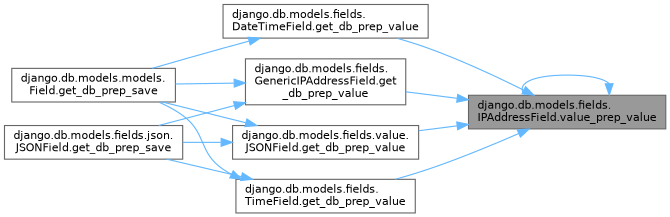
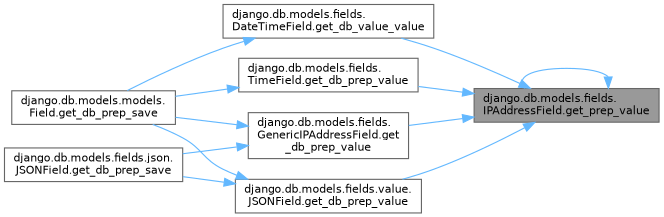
node "django.db.models.fields. DateTimeField.get_db_prep_value": label "django.db.models.fields. DateTimeField.get_db_prep_value" -> "django.db.models.fields. DateTimeField.get_db_value_value"
node "django.db.models.fields. IPAddressField.value_prep_value": label "django.db.models.fields. IPAddressField.value_prep_value" -> "django.db.models.fields. IPAddressField.get_prep_value"
edge "django.db.models.fields.json. JSONField.get_db_prep_save" -> "django.db.models.fields. TimeField.get_db_prep_value": removed
